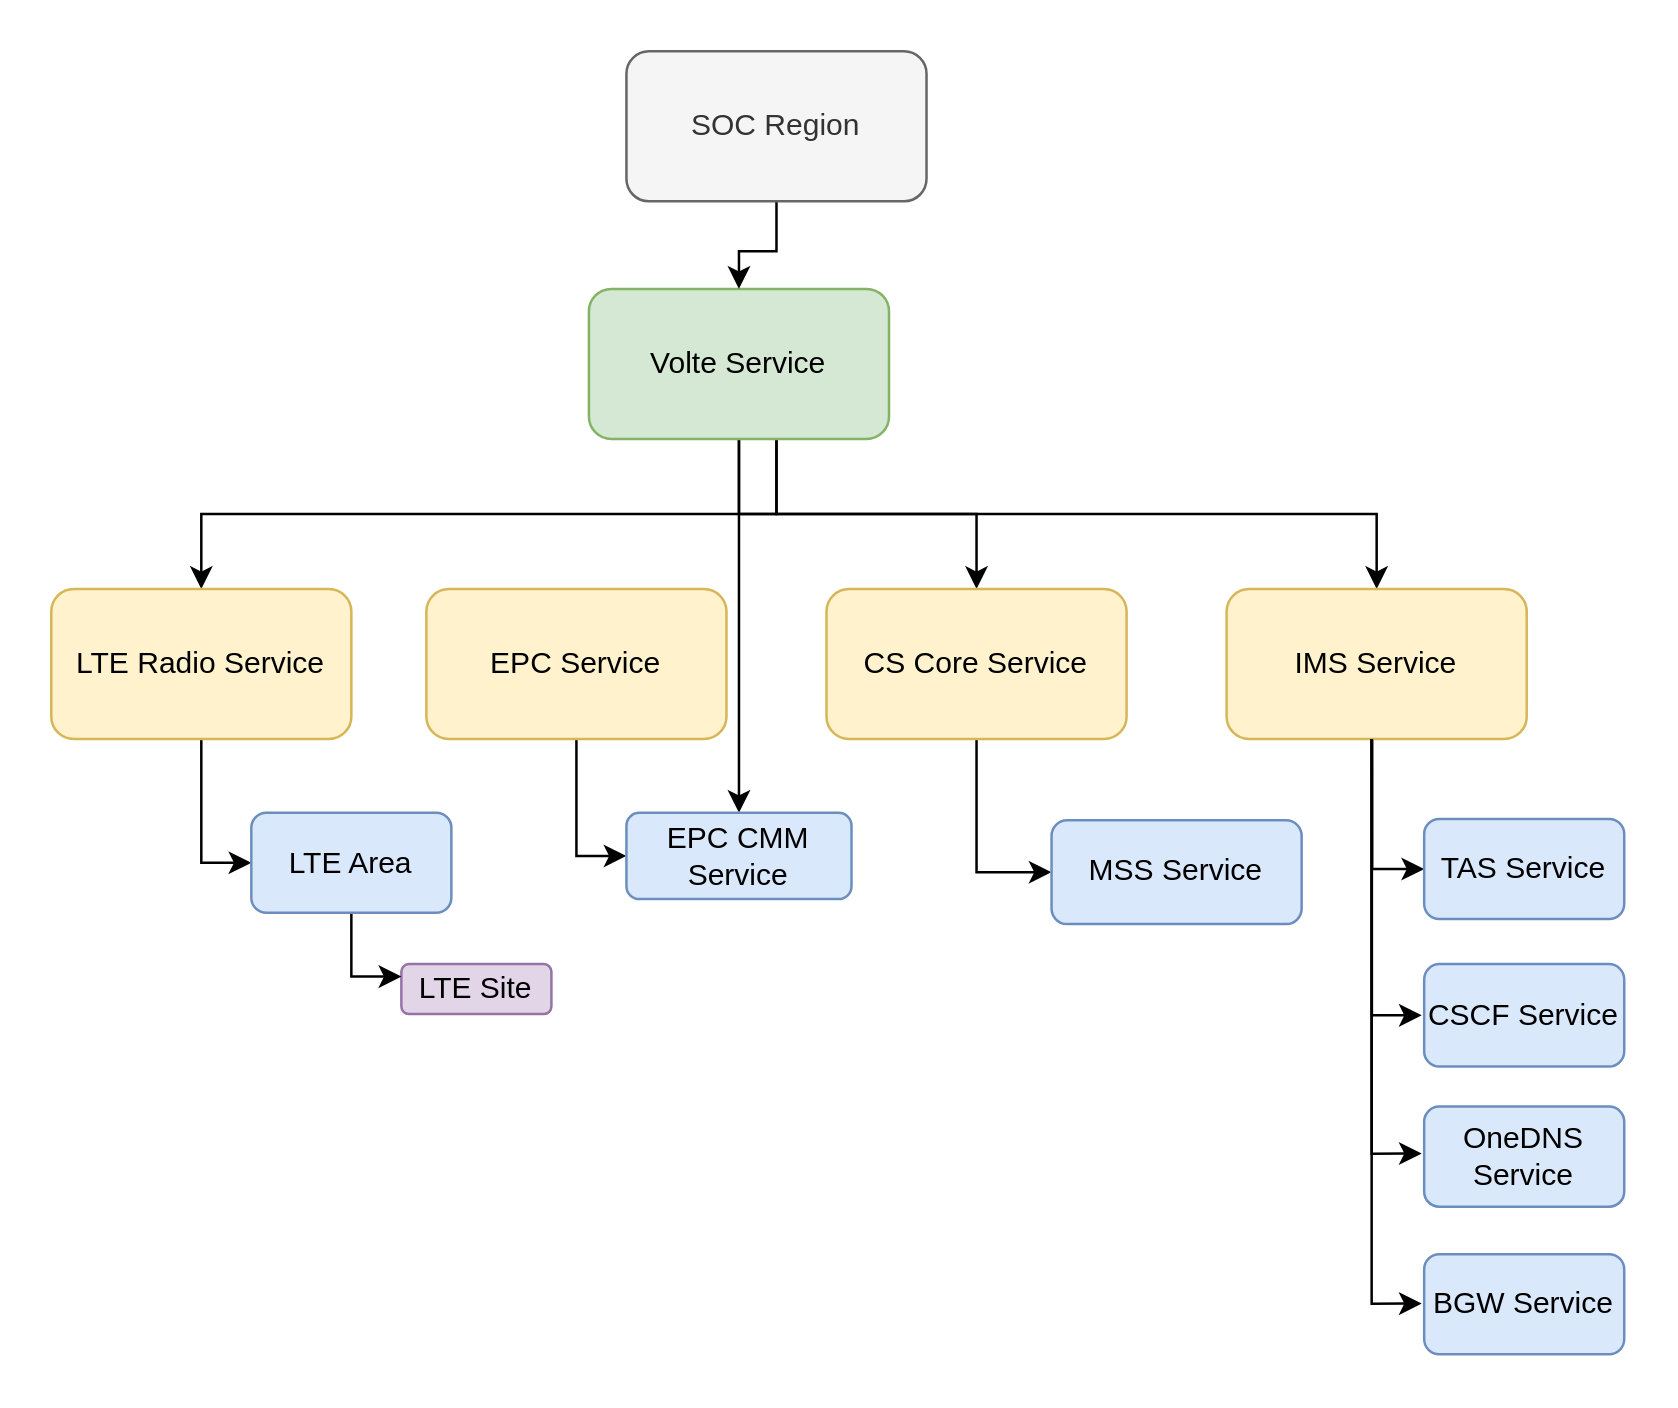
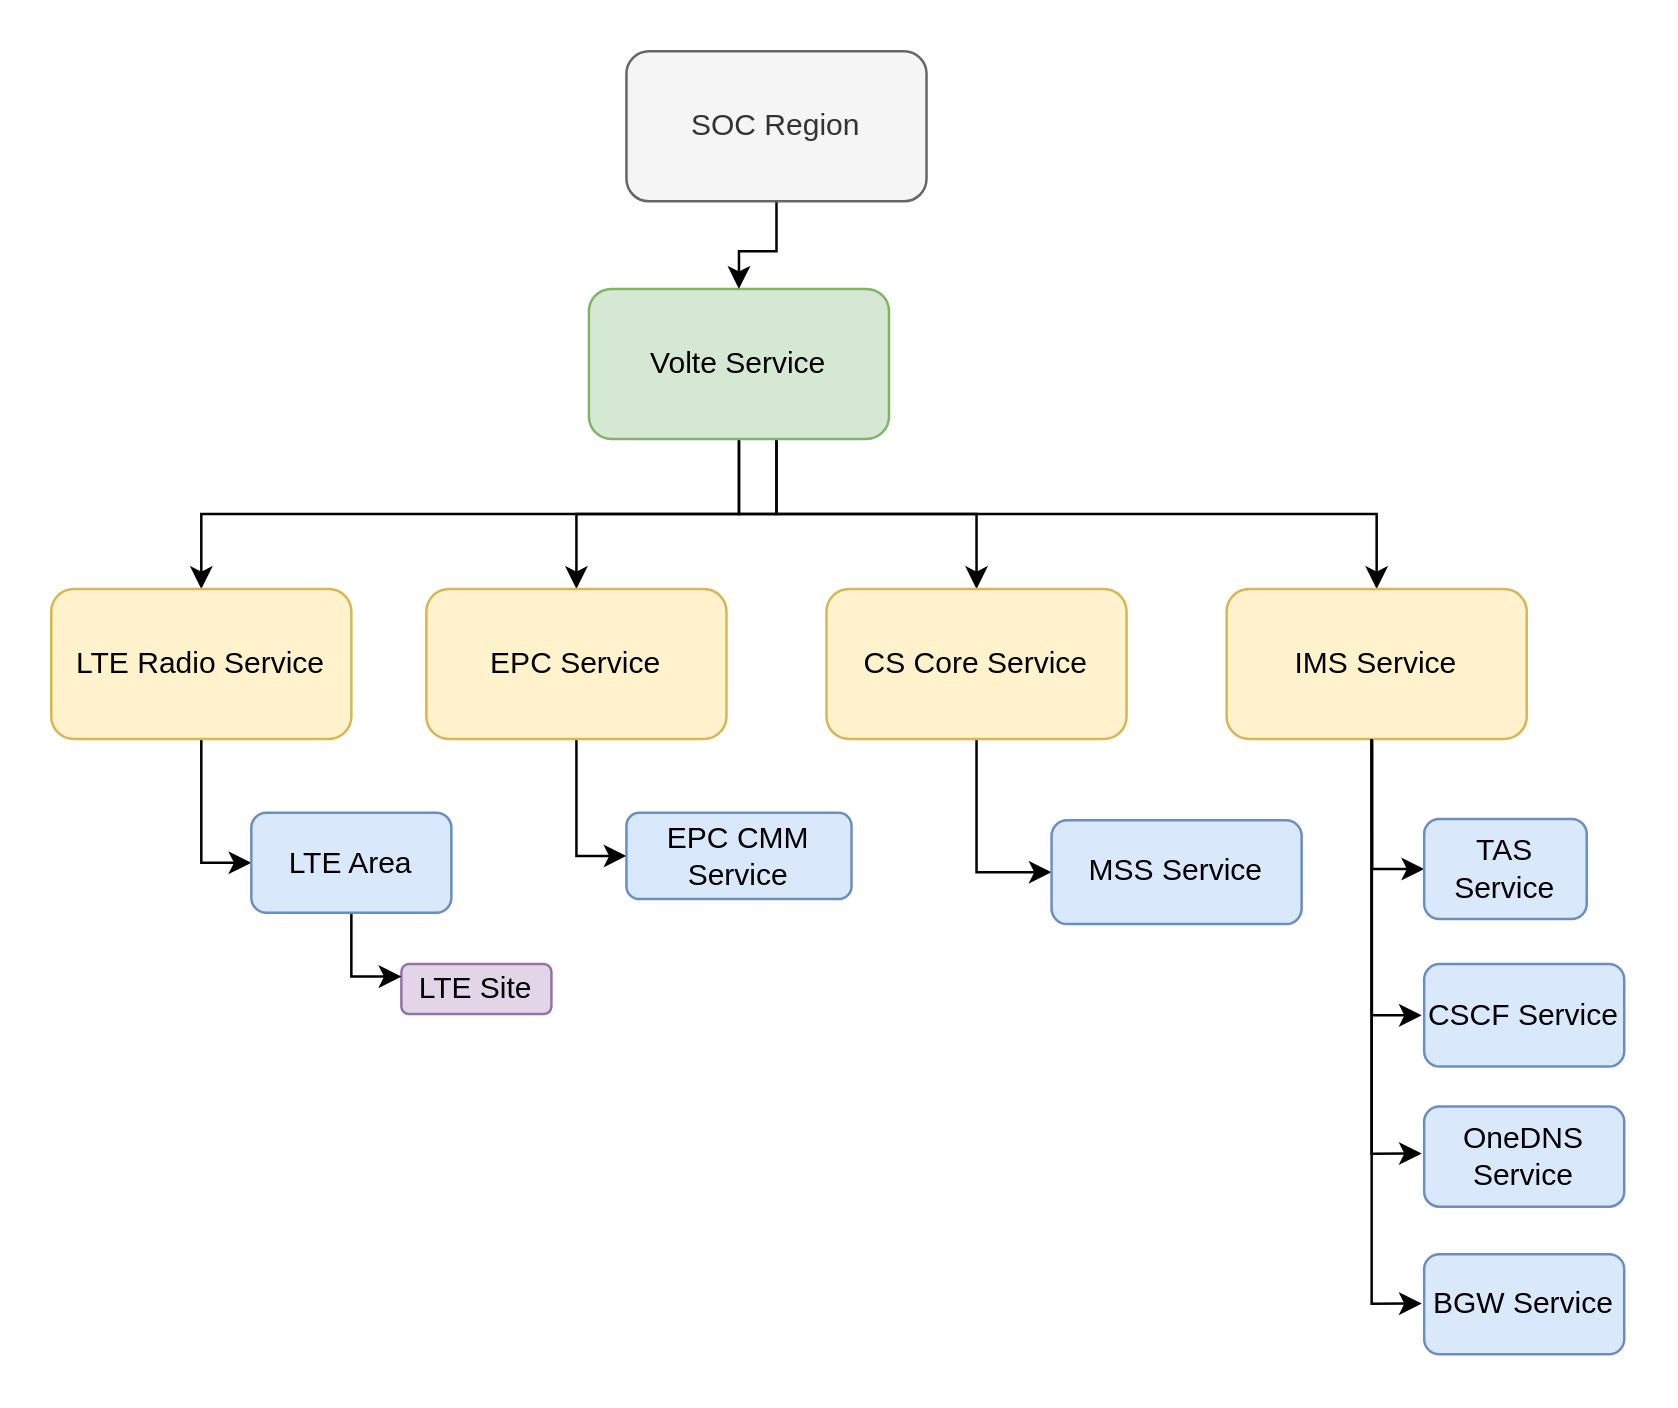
edge "Volte Service" -> "EPC CMM Service": now "Volte Service" -> "EPC Service"
node "TAS Service": size 200x100 -> 163x100
